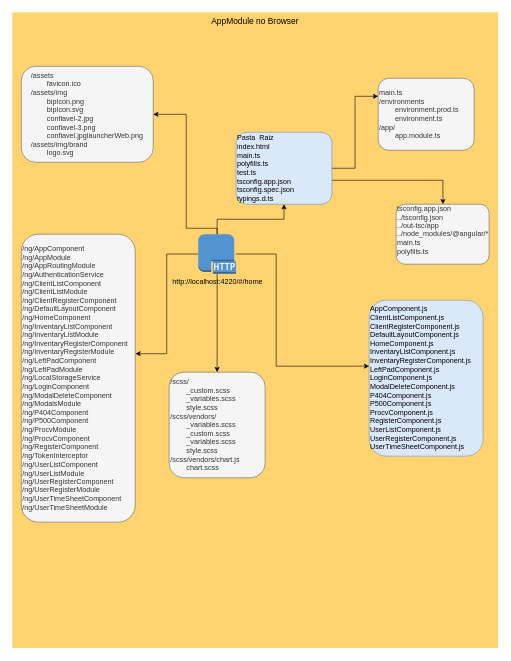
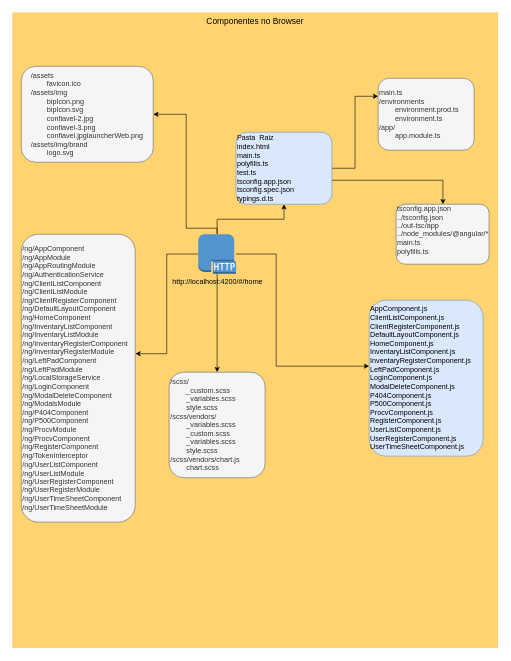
node "AppModule no Browser": label "AppModule no Browser" -> "Componentes no Browser"
node "http://localhost:4220/#/home": label "http://localhost:4220/#/home" -> "http://localhost:4200/#/home"
